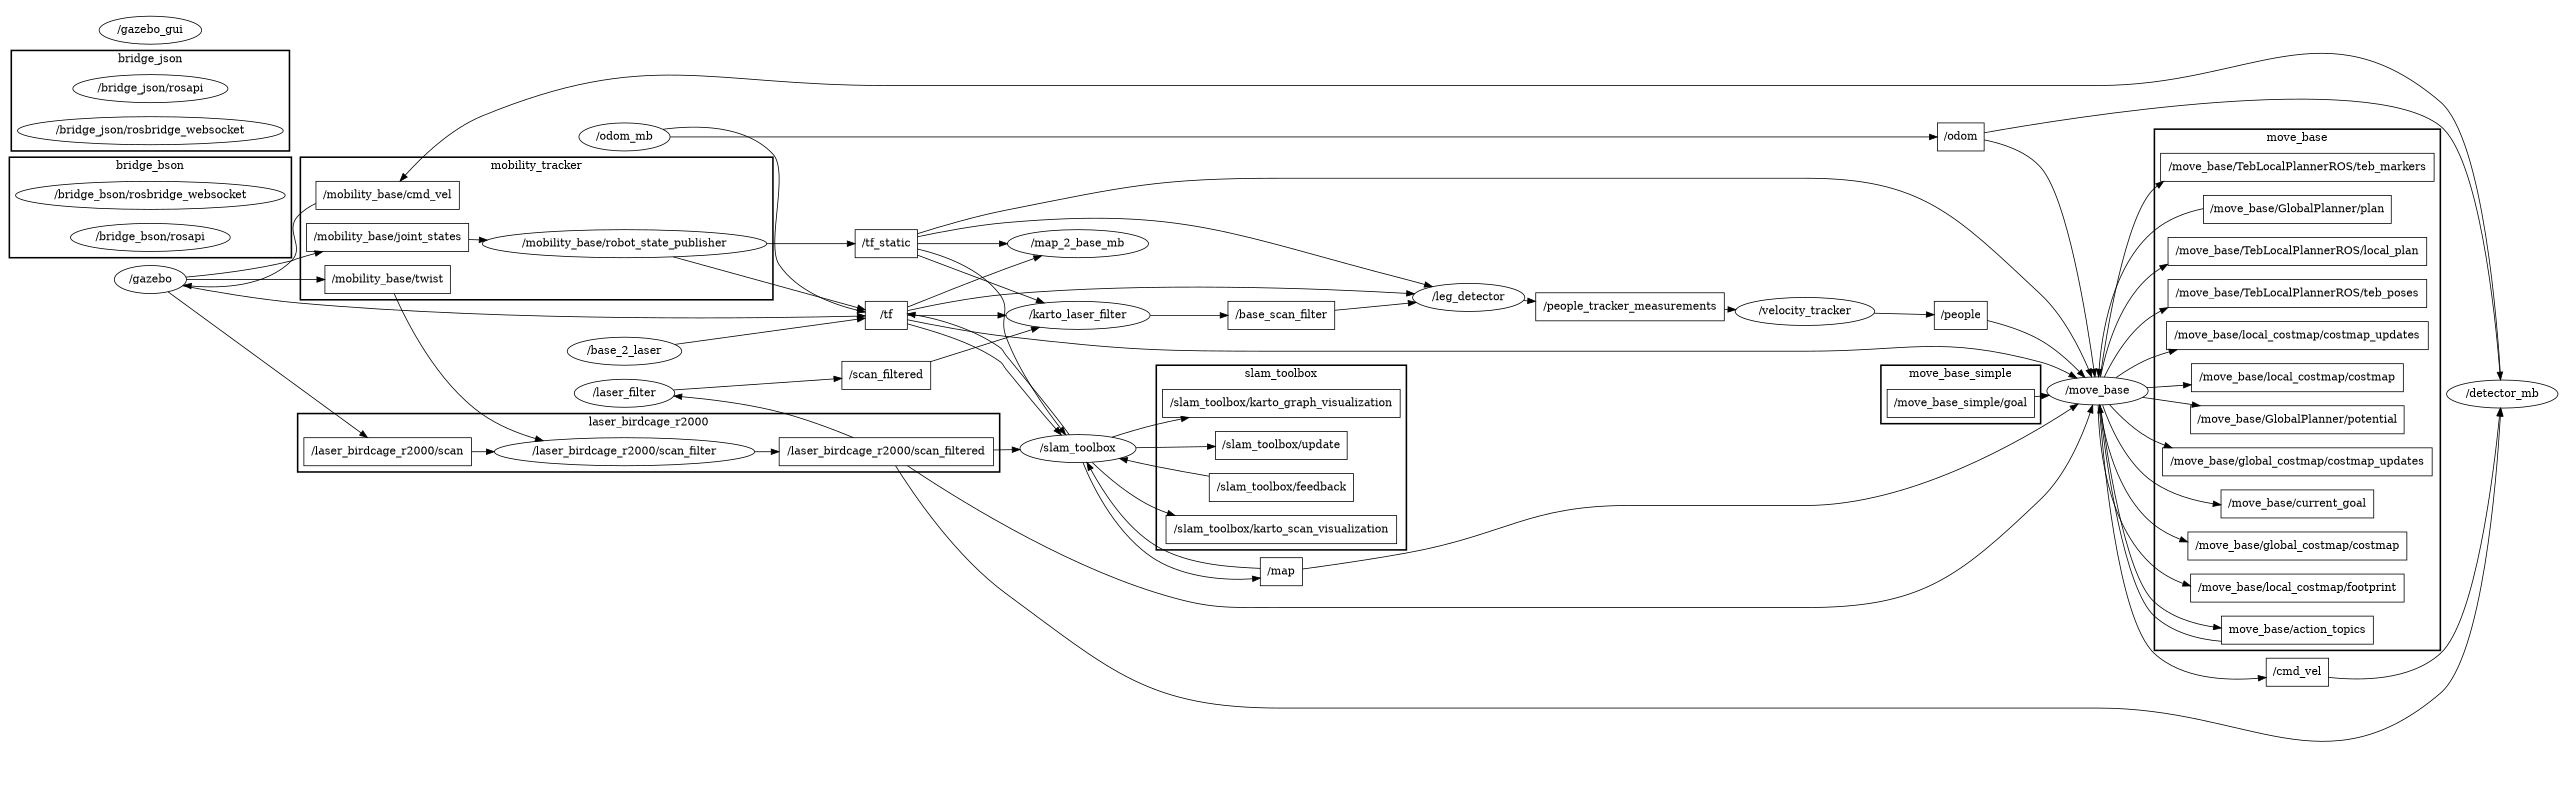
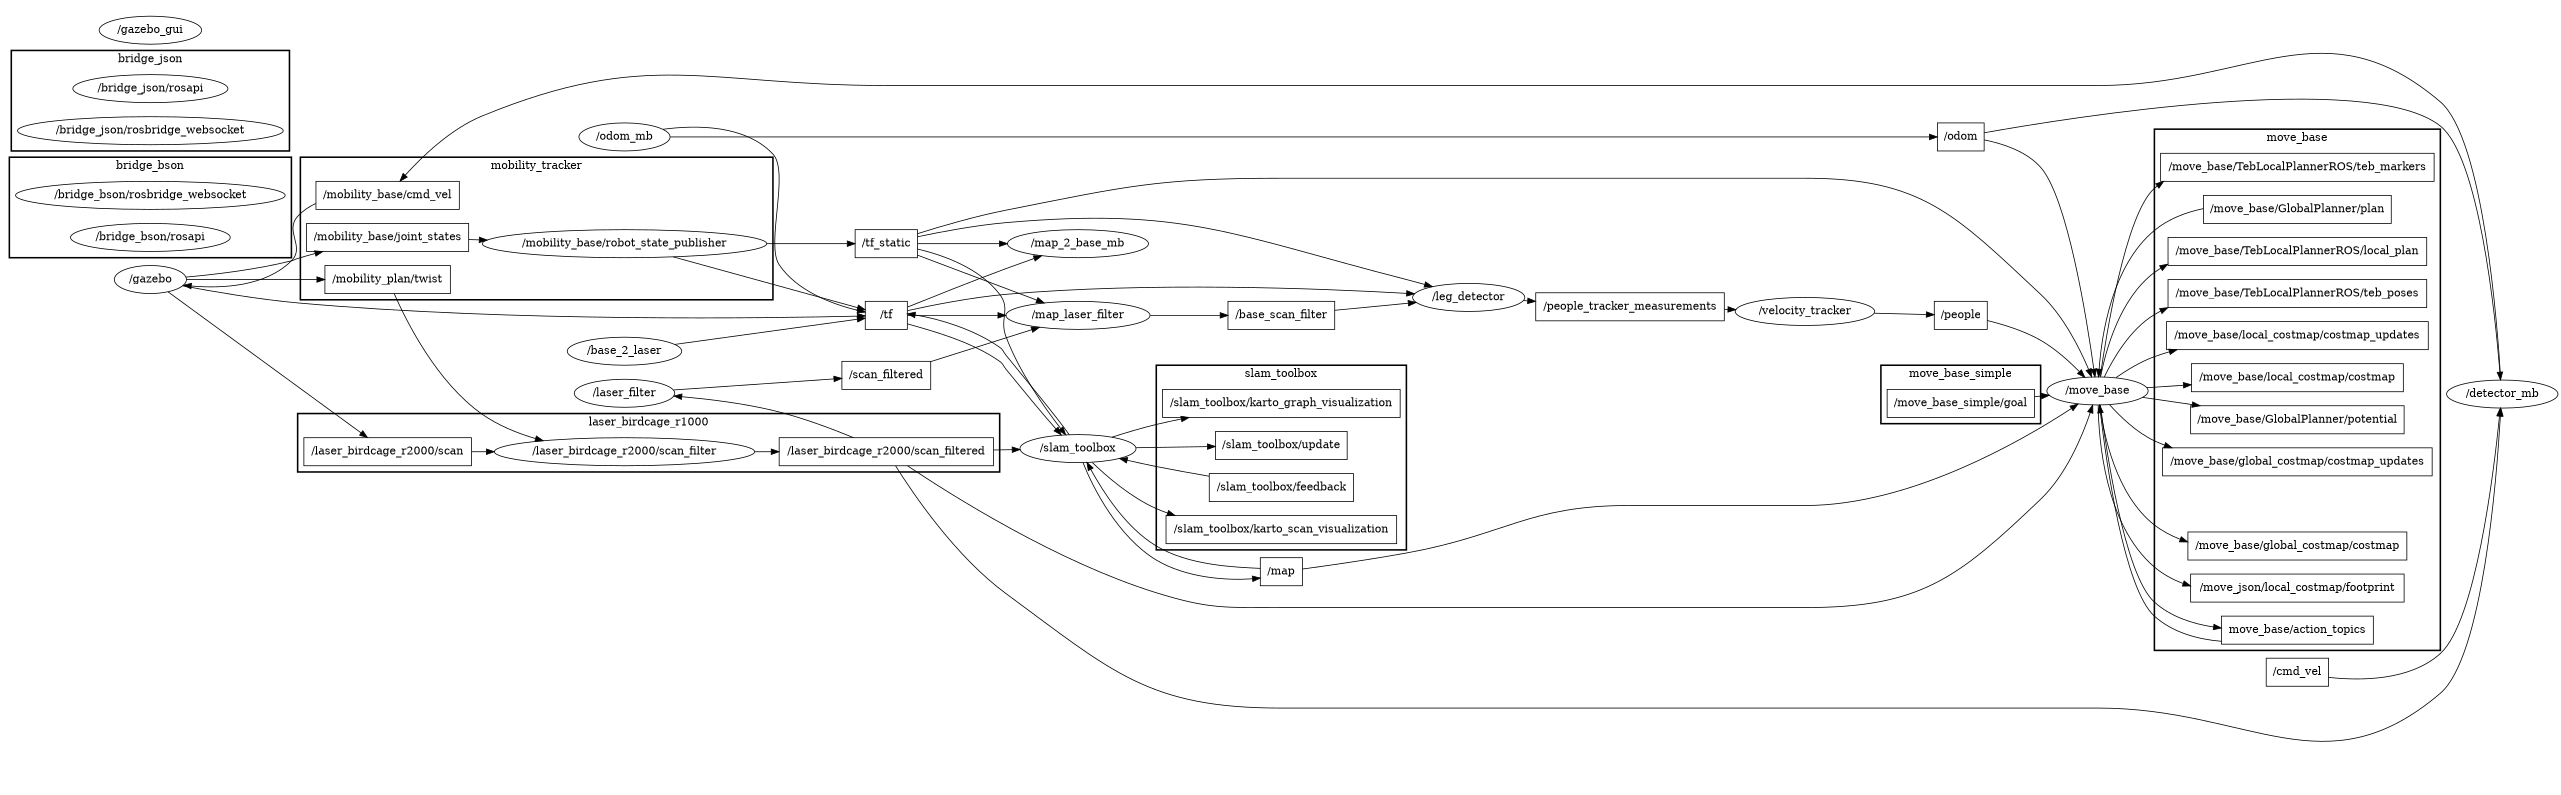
node "/mobility_base/twist": label "/mobility_base/twist" -> "/mobility_plan/twist"
node "/karto_laser_filter": label "/karto_laser_filter" -> "/map_laser_filter"
edge "/tf" -> "/move_base": removed
cluster "laser_birdcage_r2000": label "laser_birdcage_r2000" -> "laser_birdcage_r1000"
node "/move_base/current_goal": removed
edge "/move_base" -> "/cmd_vel": removed
node "/move_base/local_costmap/footprint": label "/move_base/local_costmap/footprint" -> "/move_json/local_costmap/footprint"
